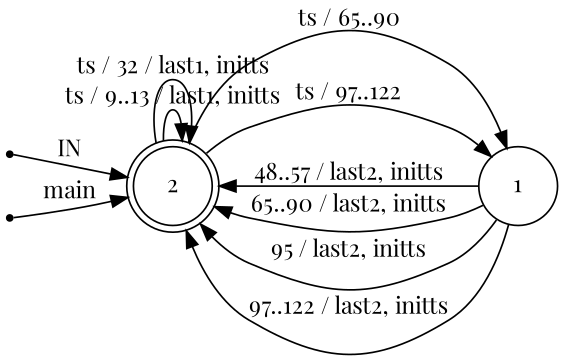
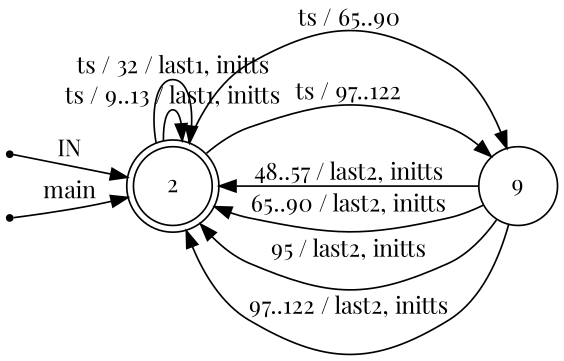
node "1": label "1" -> "9"
